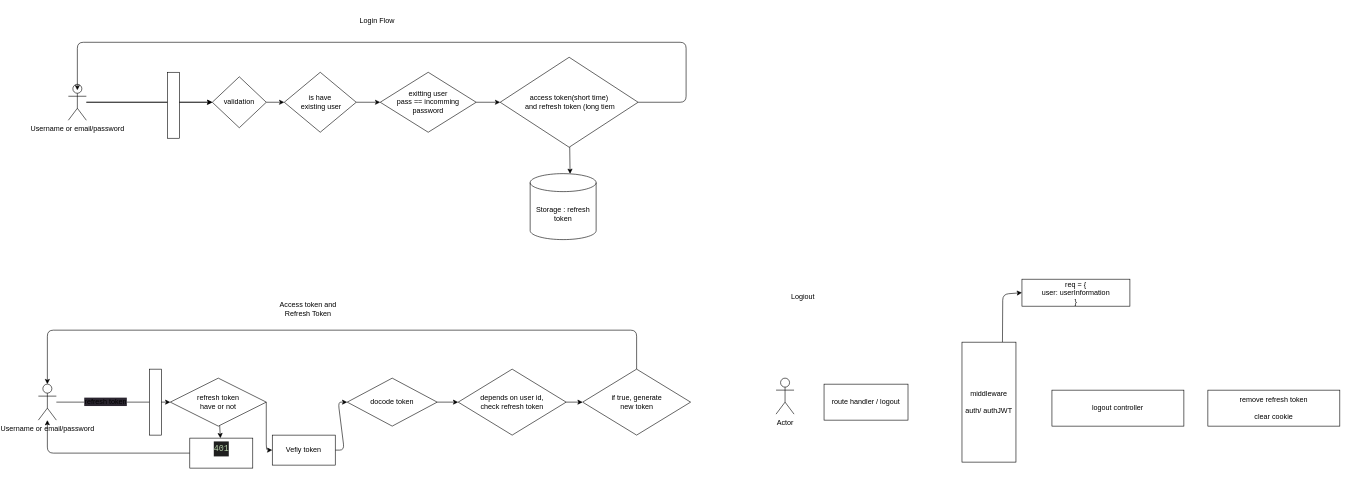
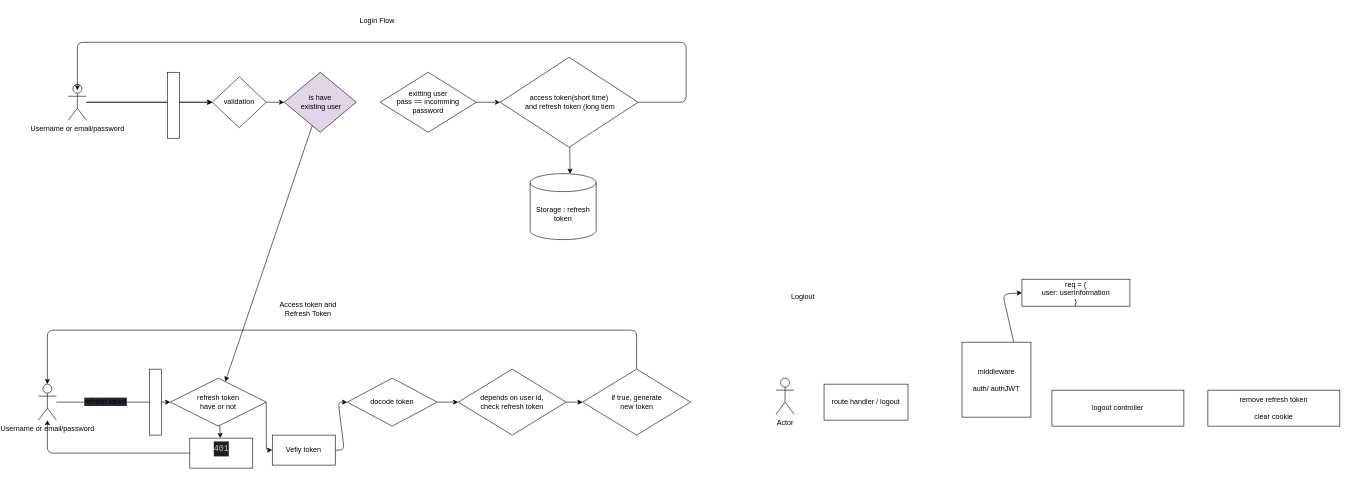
node "is have existing user": fillcolor #ffffff -> #e1d5e7
edge "is have existing user" -> "exitting user pass == incomming password": now "is have existing user" -> "refresh token have or not"
node "middleware auth/ authJWT": size 54x120 -> 69x75
